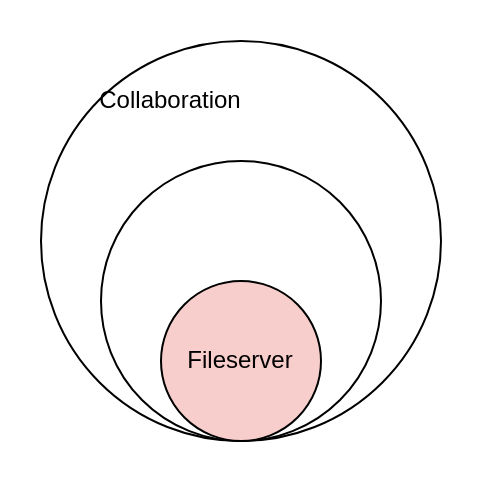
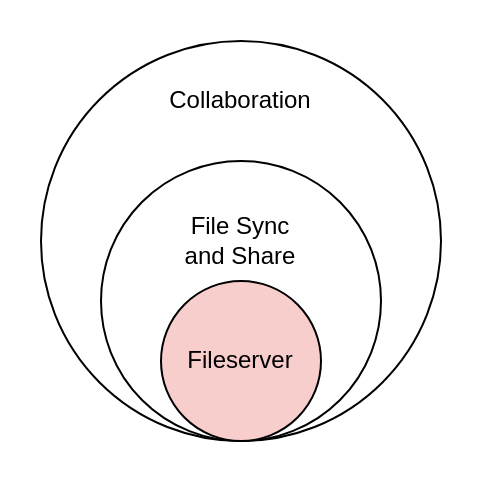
node "Collaboration": moved (171, 101) -> (241, 101)
node "File Sync and Share": added
